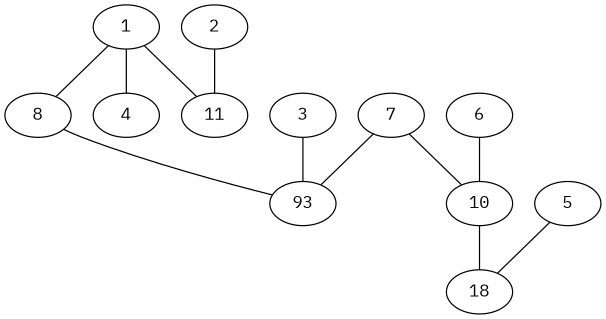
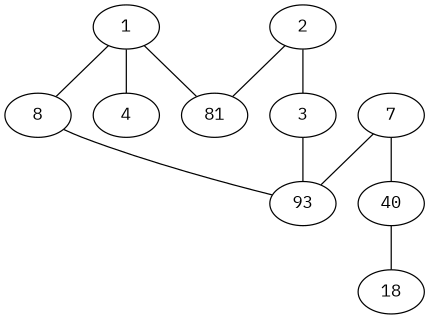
edge "2" -- "3": added
node "11": label "11" -> "81"
node "6": removed
node "10": label "10" -> "40"
node "5": removed
